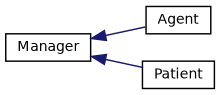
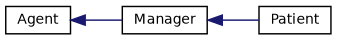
edge "Agent" -> "Manager": reversed
